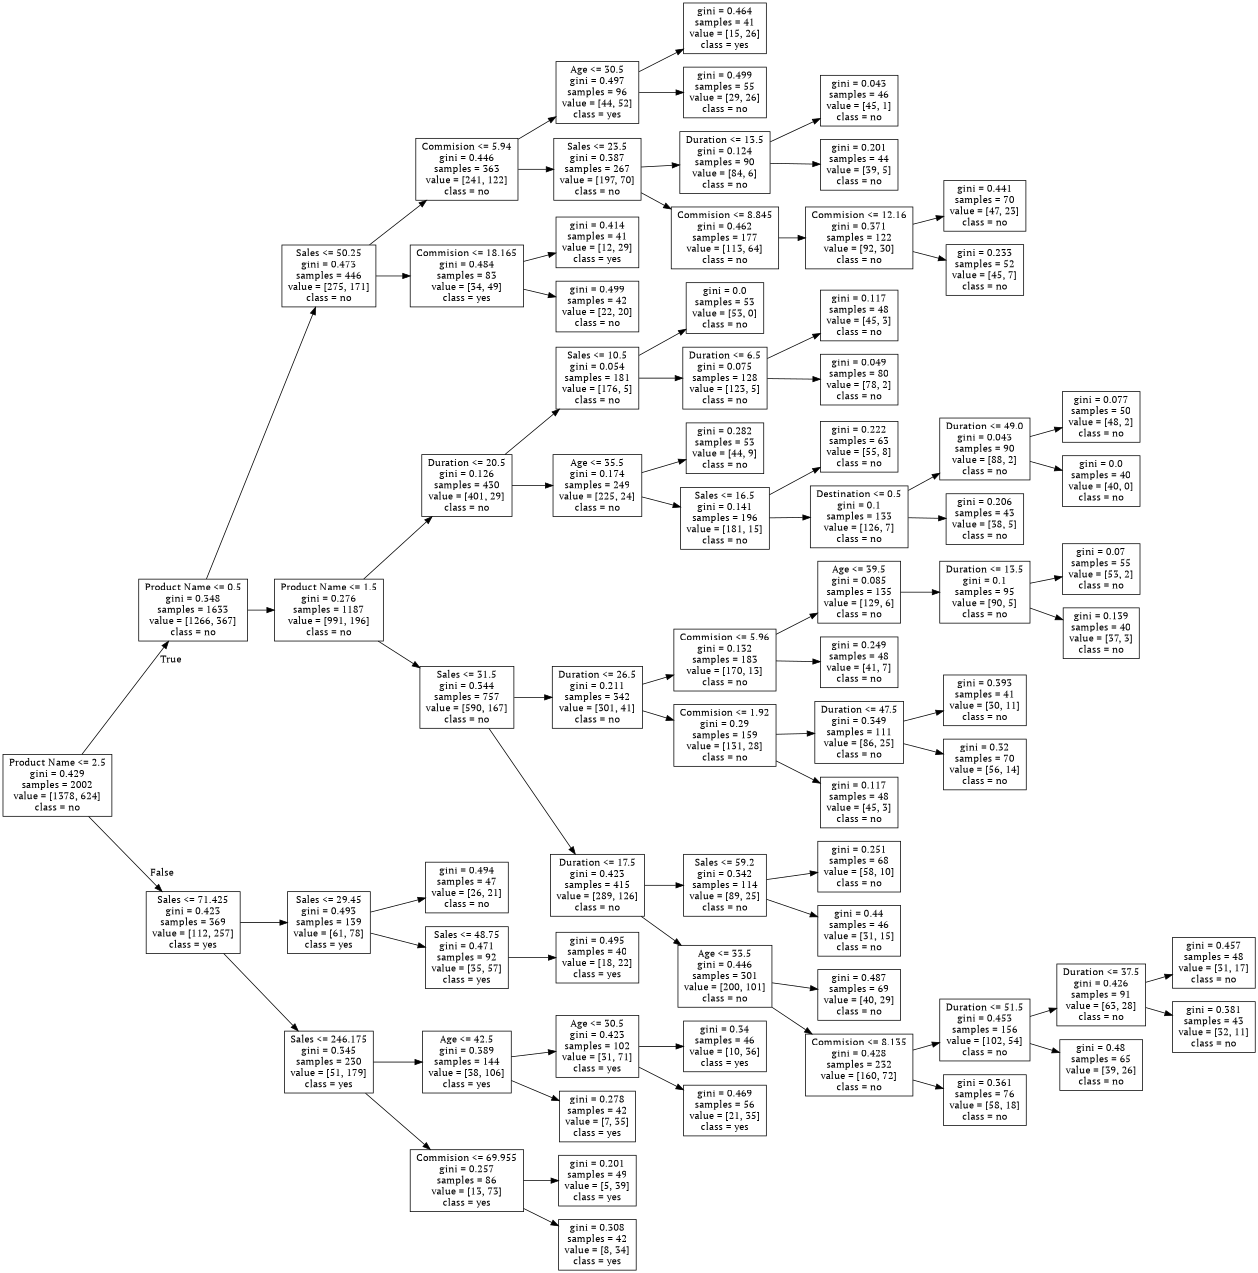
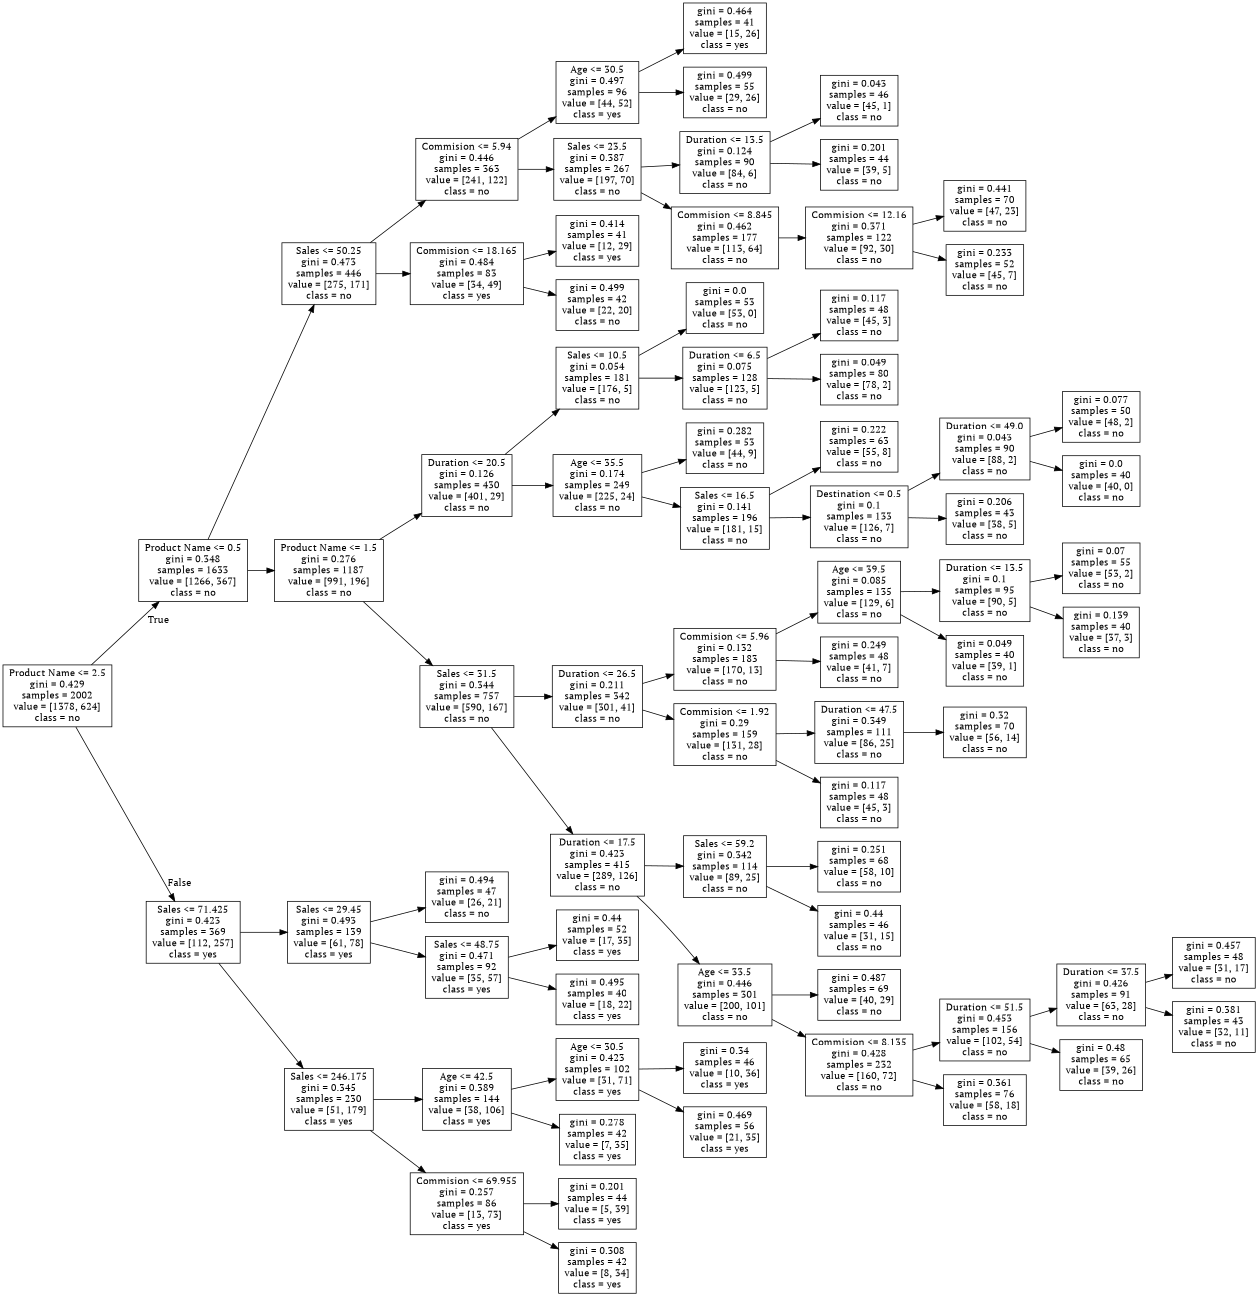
node "gini = 0.049 samples = 40 value = [39, 1] class = no": added
node "gini = 0.393 samples = 41 value = [30, 11] class = no": removed
node "gini = 0.44 samples = 52 value = [17, 35] class = yes": added
node "gini = 0.201 samples = 49 value = [5, 39] class = yes": label "gini = 0.201 samples = 49 value = [5, 39] class = yes" -> "gini = 0.201 samples = 44 value = [5, 39] class = yes"
